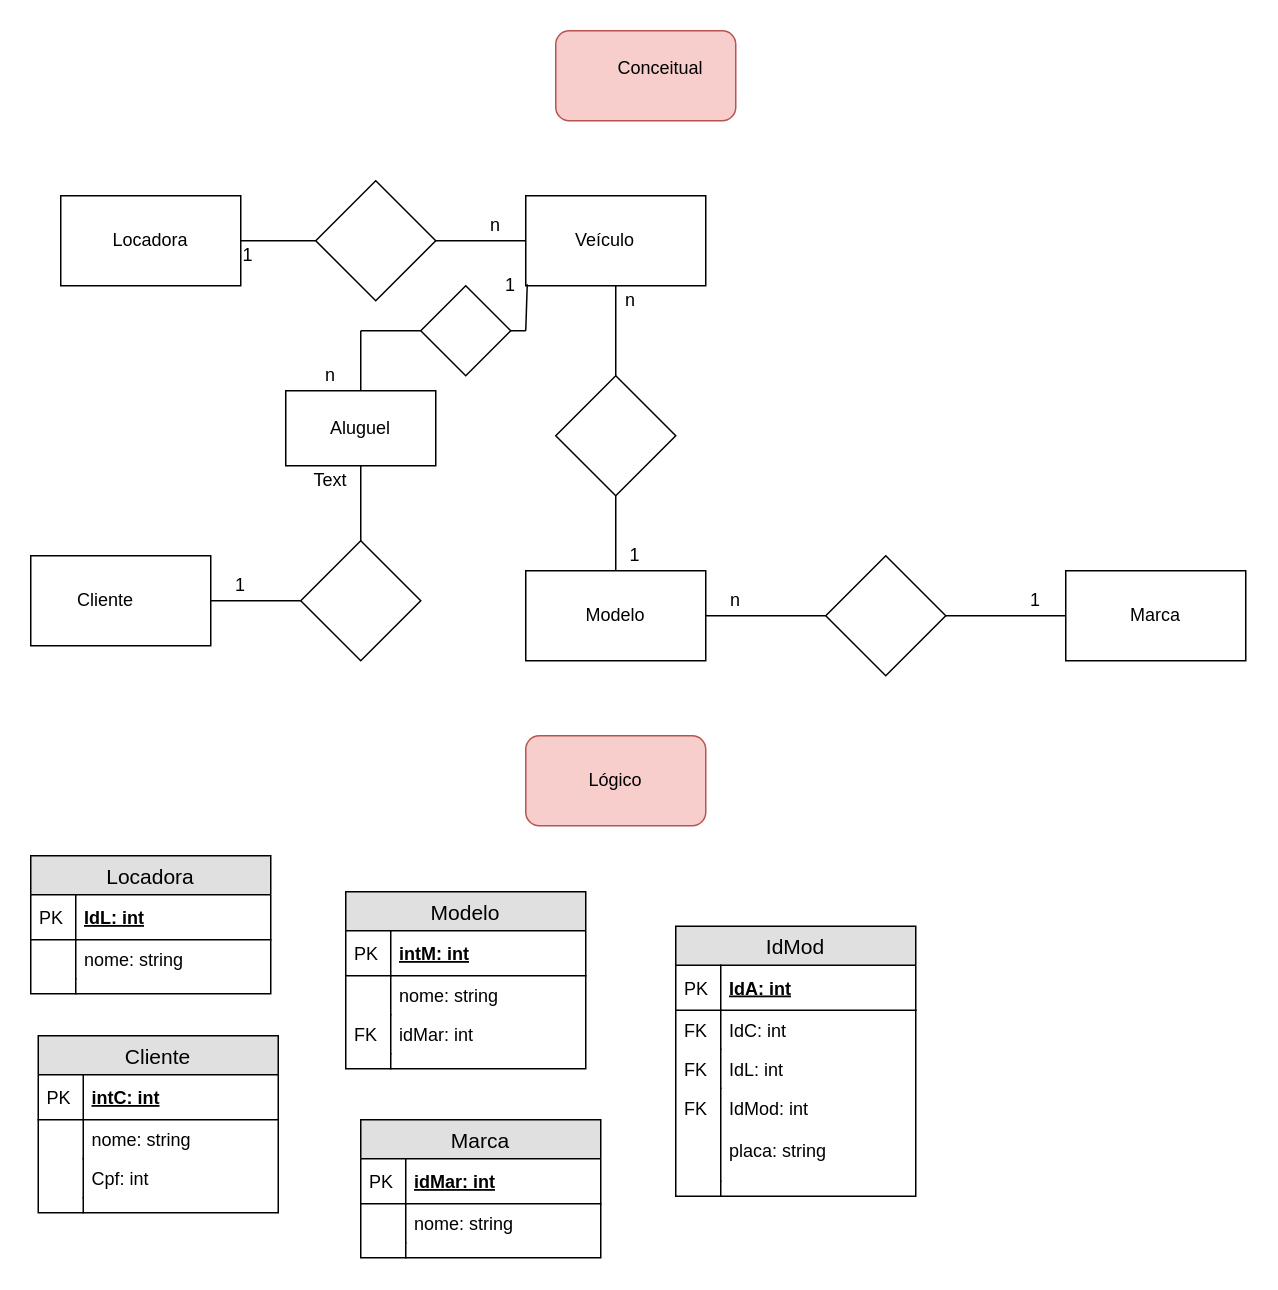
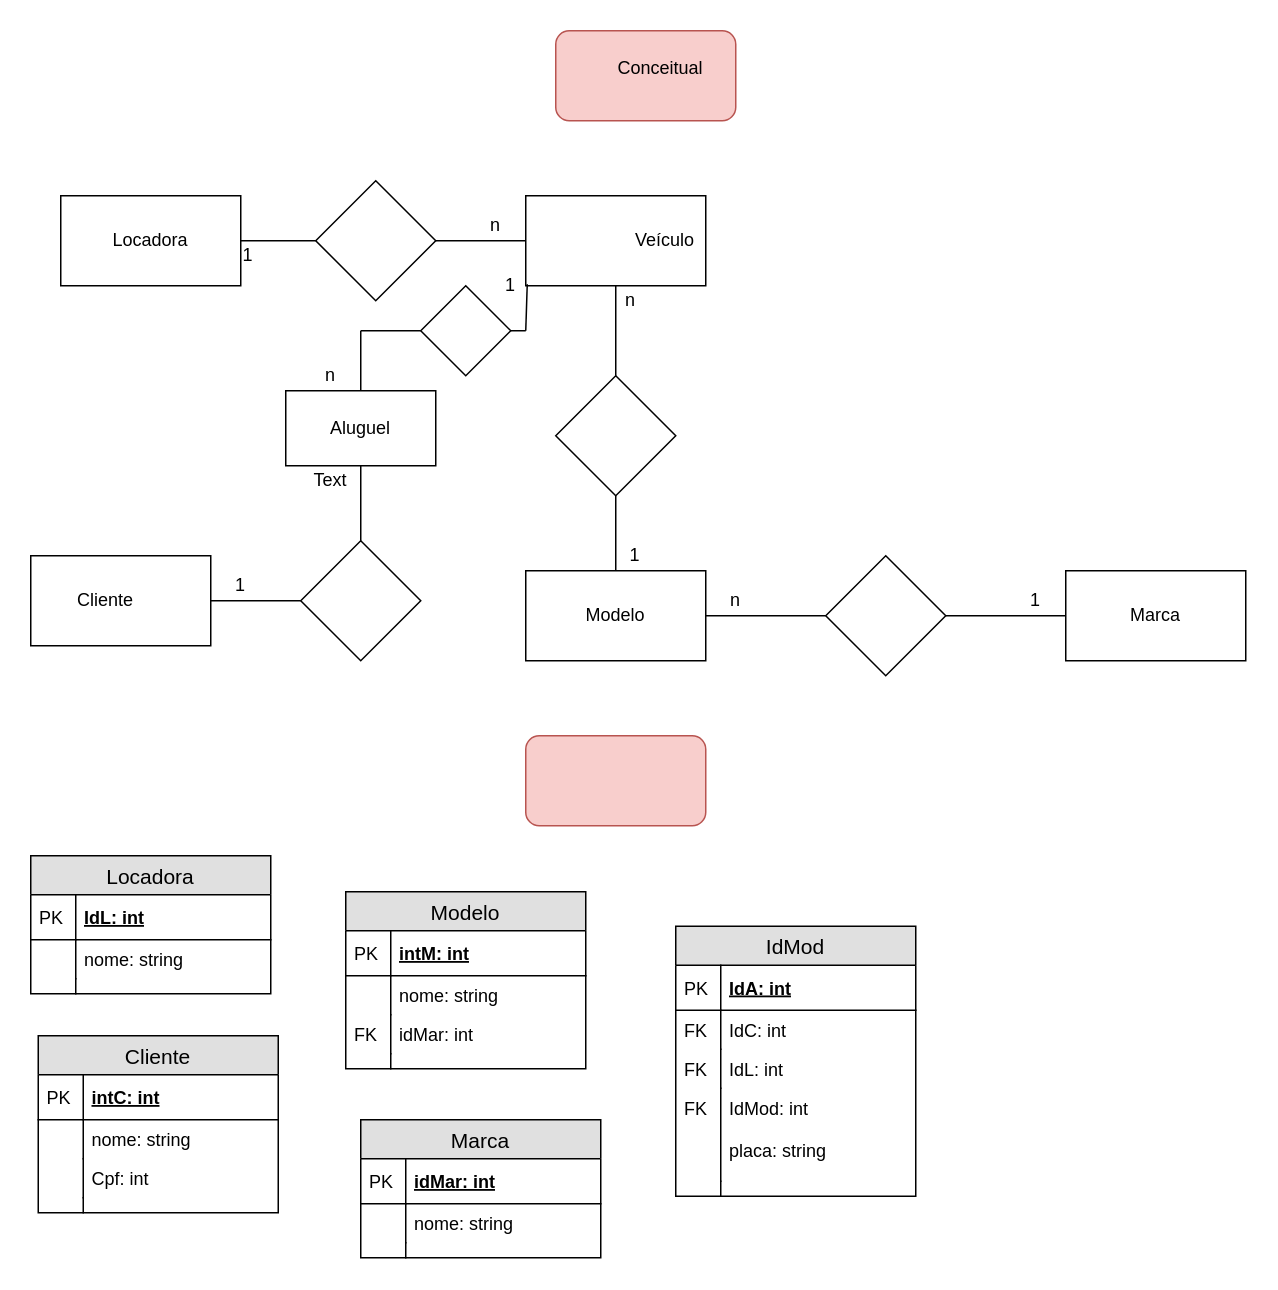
node "Veículo": moved (605, 241) -> (665, 241)
node "Lógico": removed
